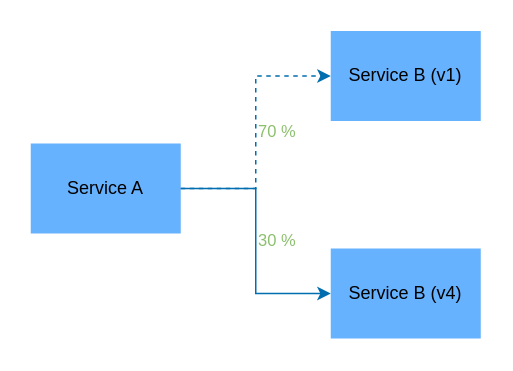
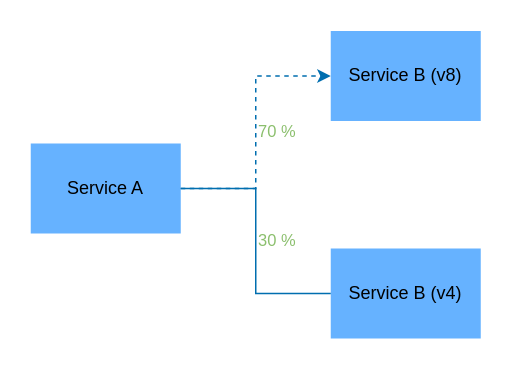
node "Service B (v1)": label "Service B (v1)" -> "Service B (v8)"
edge "Service A" -> "Service B (v4)": arrowhead classic -> none
